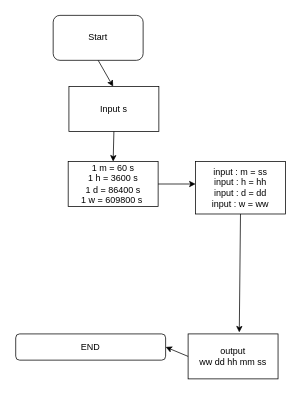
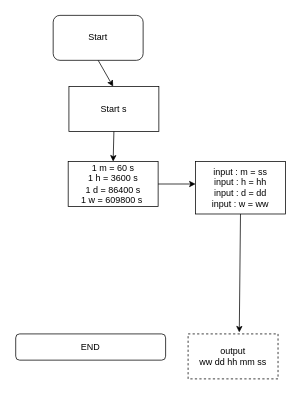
node "Input s": label "Input s" -> "Start s"
edge "output ww dd hh mm ss" -> "END": removed
node "output ww dd hh mm ss": style solid -> dashed
